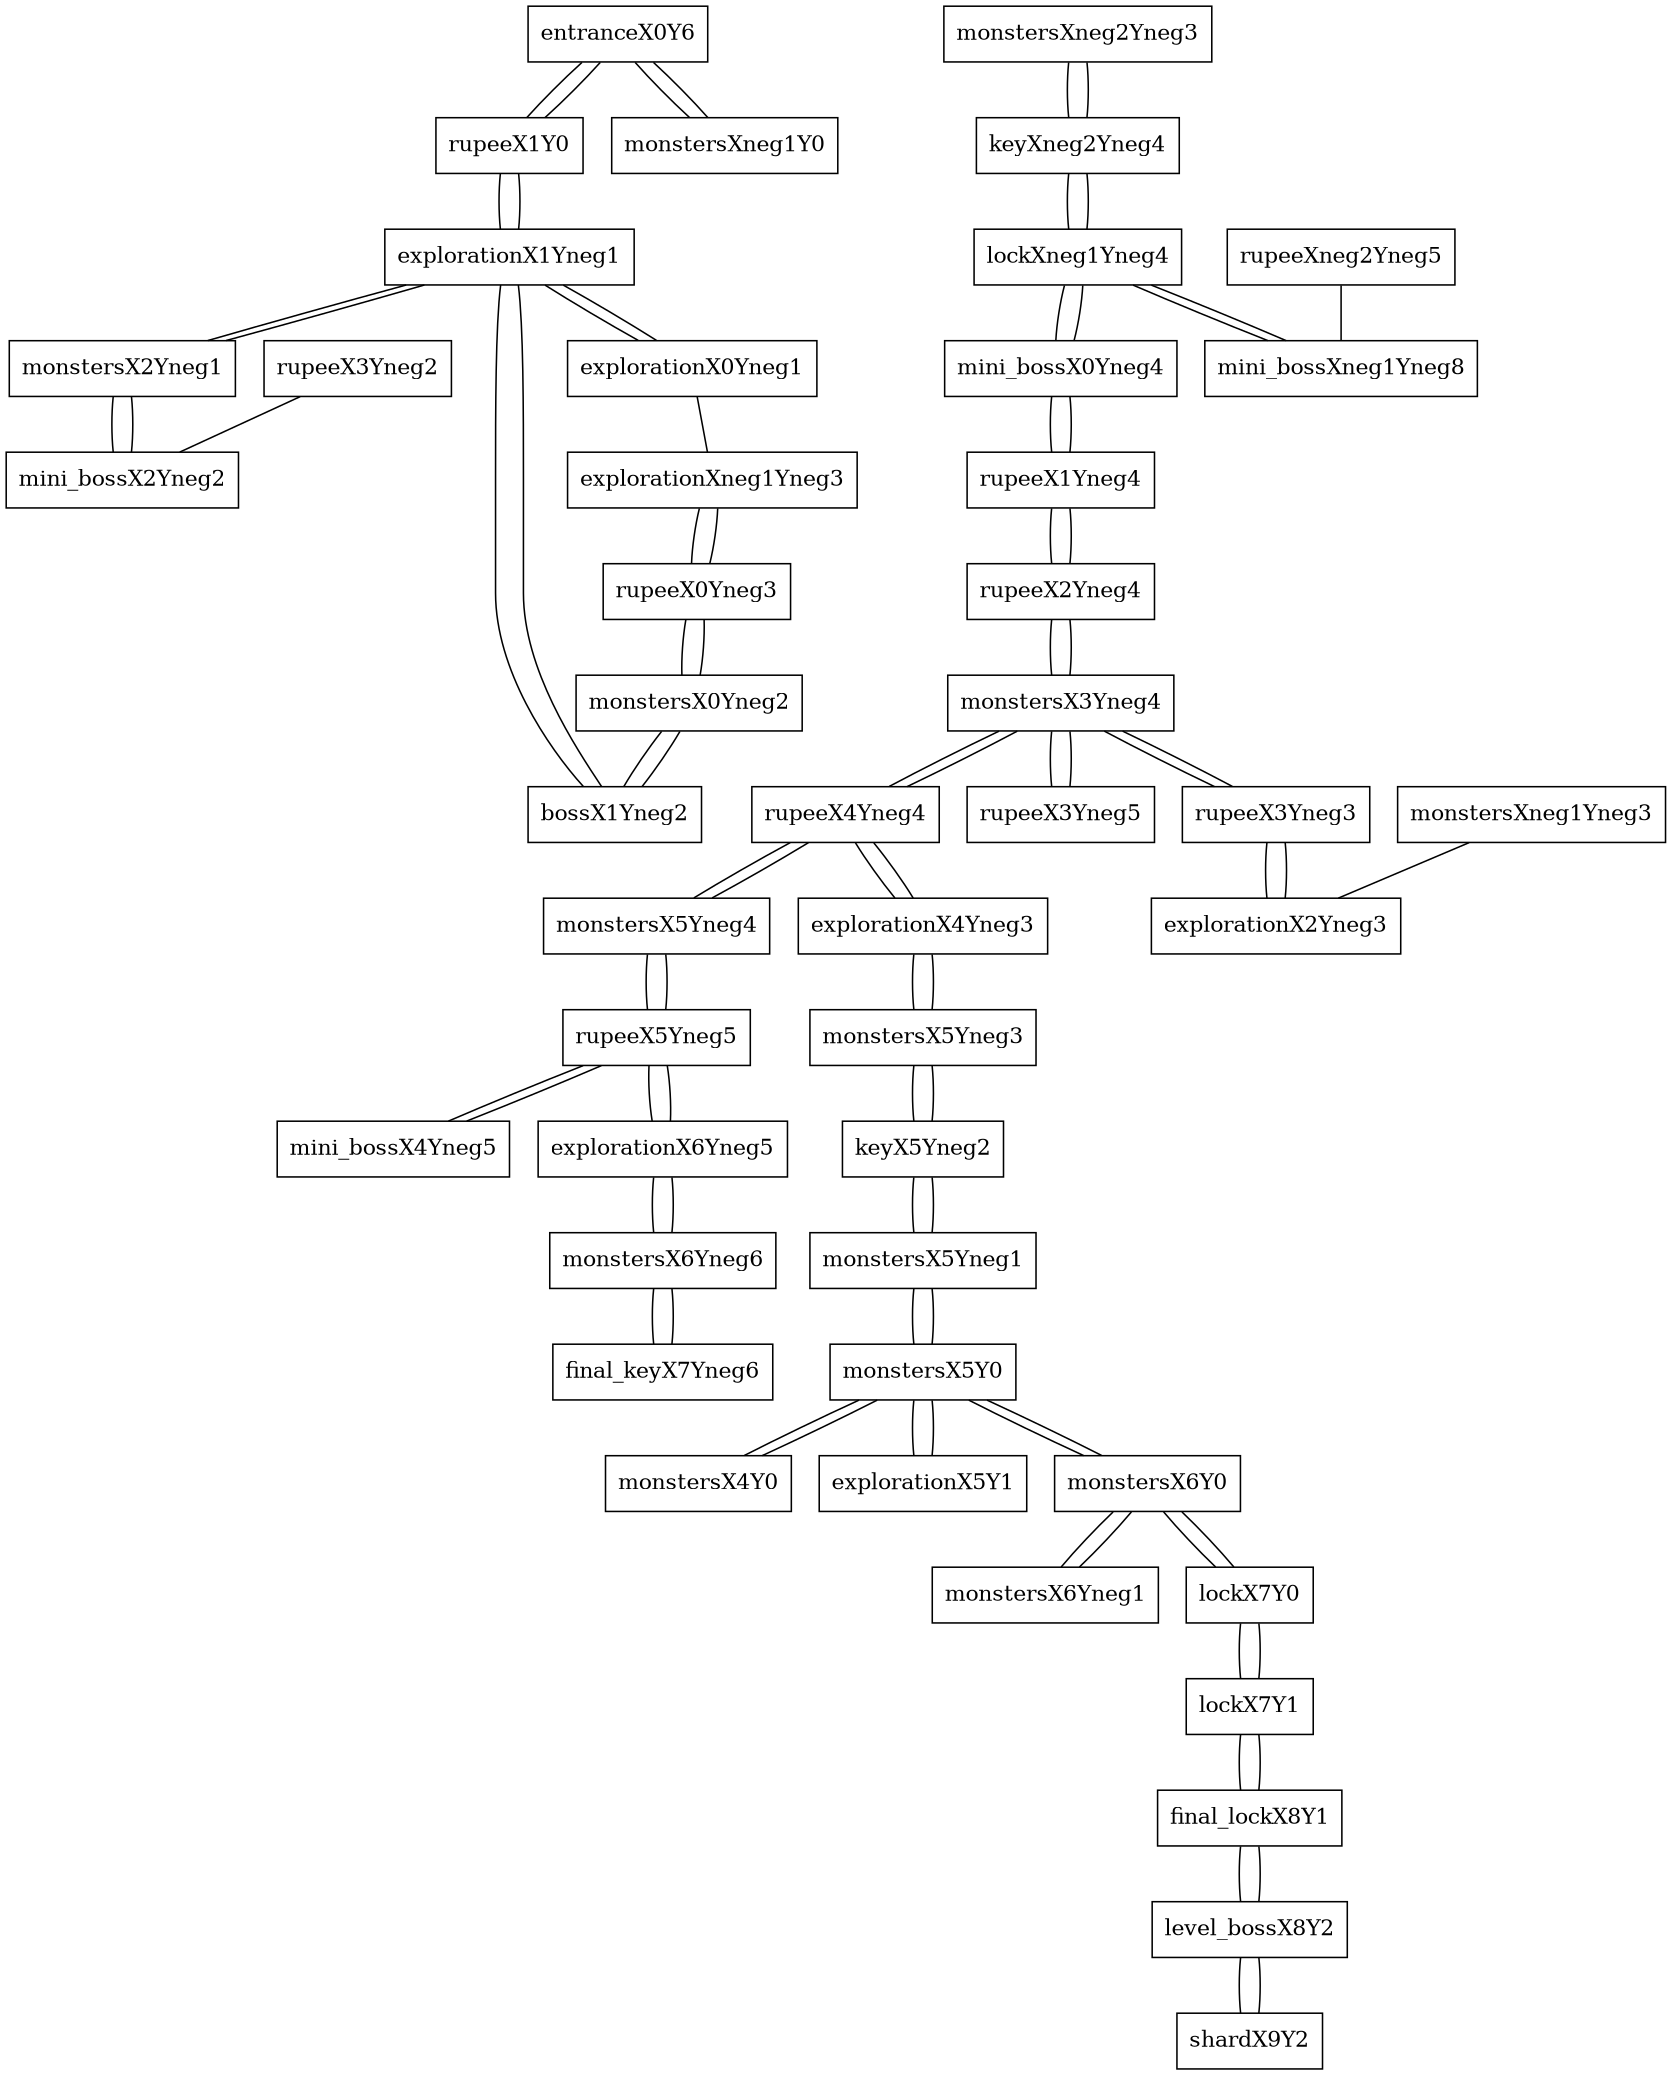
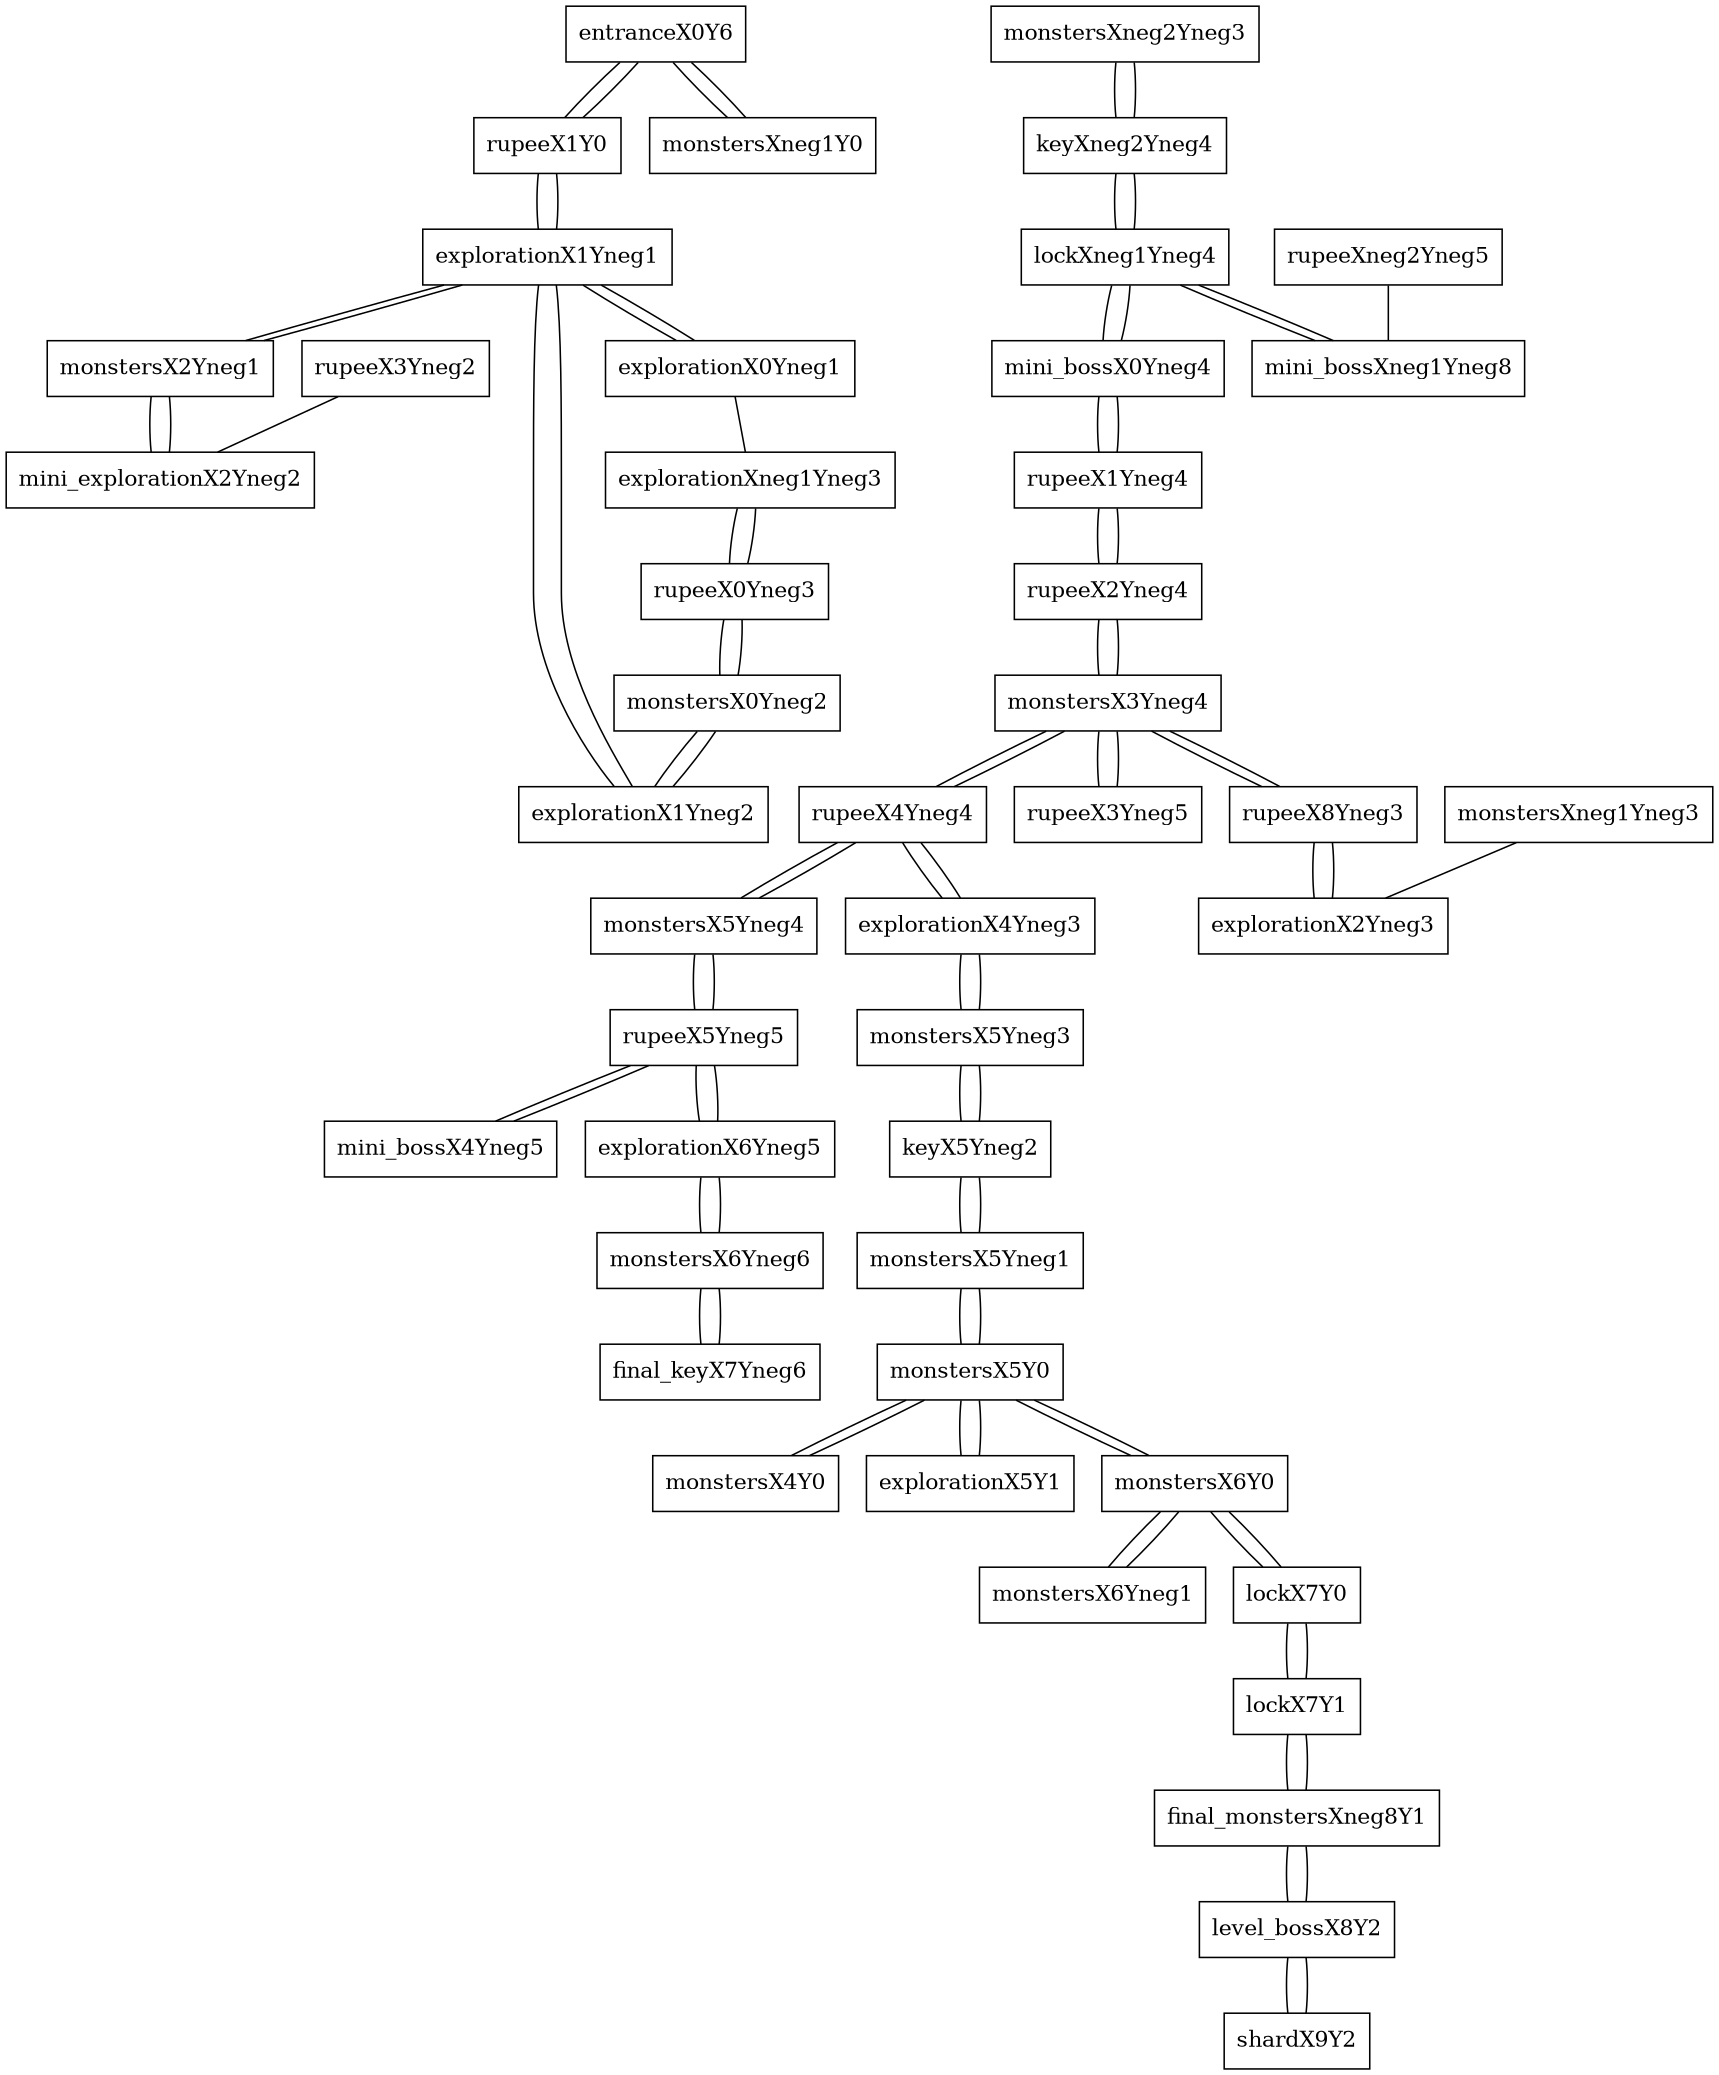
node "mini_bossX2Yneg2": label "mini_bossX2Yneg2" -> "mini_explorationX2Yneg2"
node "bossX1Yneg2": label "bossX1Yneg2" -> "explorationX1Yneg2"
node "rupeeX3Yneg3": label "rupeeX3Yneg3" -> "rupeeX8Yneg3"
node "final_lockX8Y1": label "final_lockX8Y1" -> "final_monstersXneg8Y1"
